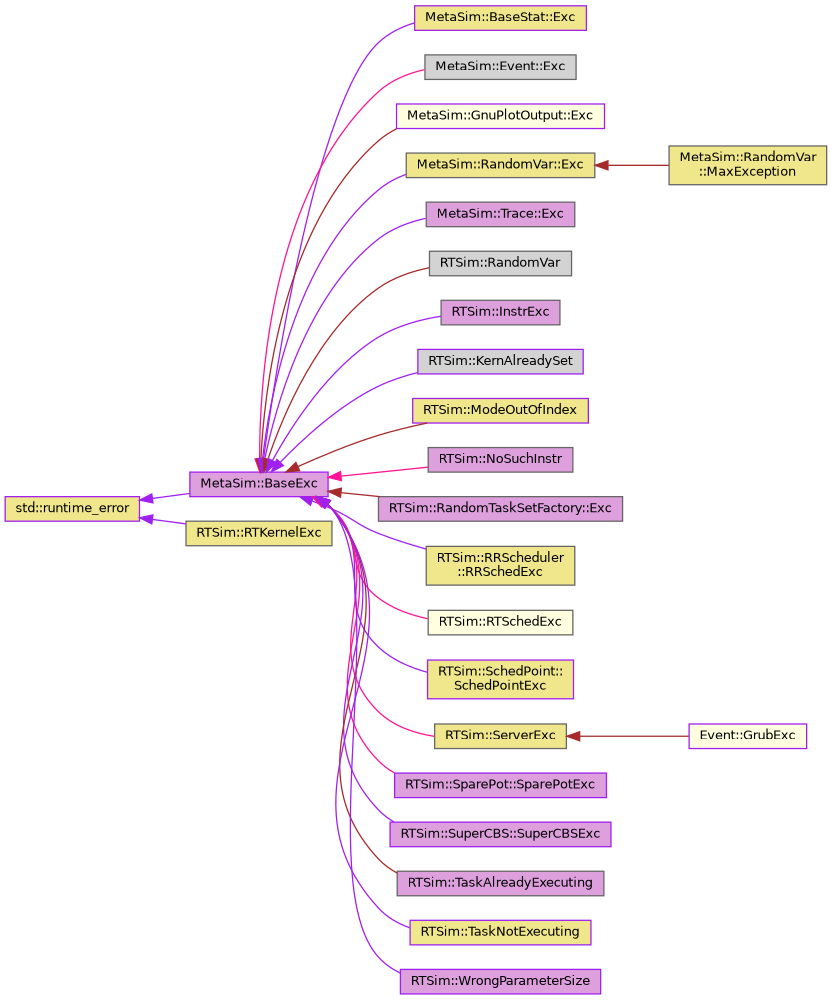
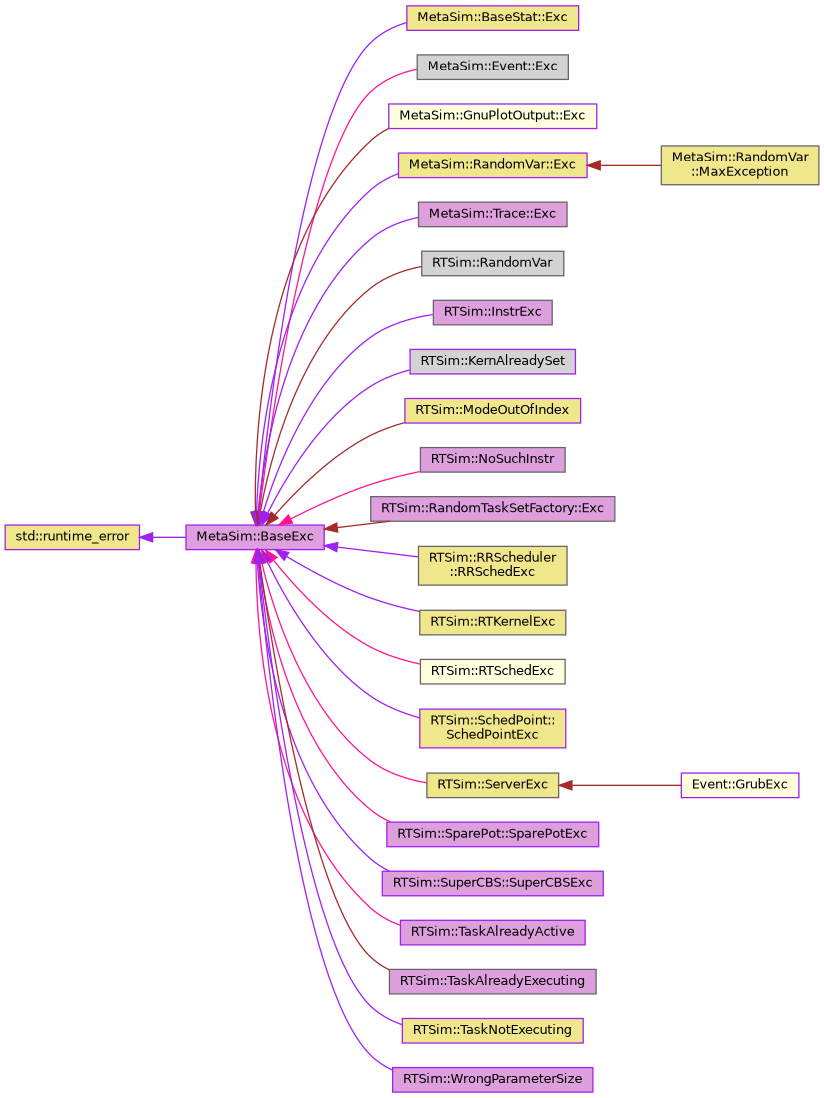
node "MetaSim::RandomVar::Exc": color gray40 -> purple
edge "RTSim::RTKernelExc" -> "std::runtime_error": now "RTSim::RTKernelExc" -> "MetaSim::BaseExc"
node "RTSim::TaskAlreadyActive": added
